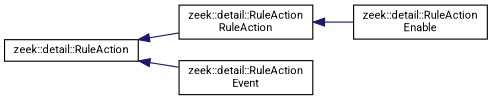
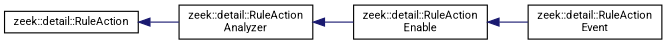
node "zeek::detail::RuleAction RuleAction": label "zeek::detail::RuleAction RuleAction" -> "zeek::detail::RuleAction Analyzer"
edge "zeek::detail::RuleAction Event" -> "zeek::detail::RuleAction": now "zeek::detail::RuleAction Event" -> "zeek::detail::RuleAction Enable"
